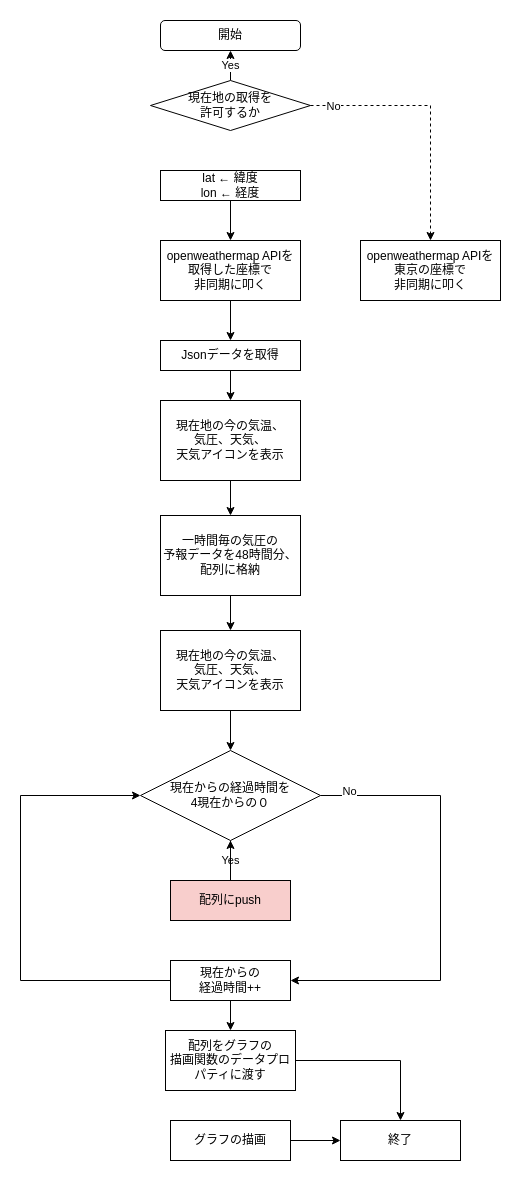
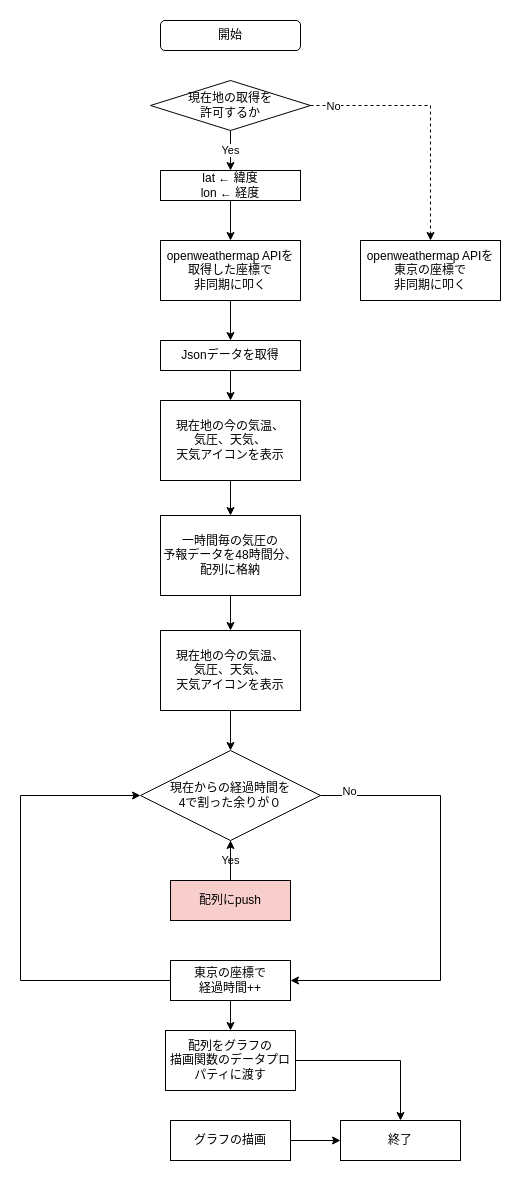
edge "現在地の取得を 許可するか" -> "開始": now "現在地の取得を 許可するか" -> "lat ← 緯度 lon ← 経度"
node "現在からの経過時間を 4現在からの０": label "現在からの経過時間を 4現在からの０" -> "現在からの経過時間を 4で割った余りが０"
node "現在からの 経過時間++": label "現在からの 経過時間++" -> "東京の座標で 経過時間++"
